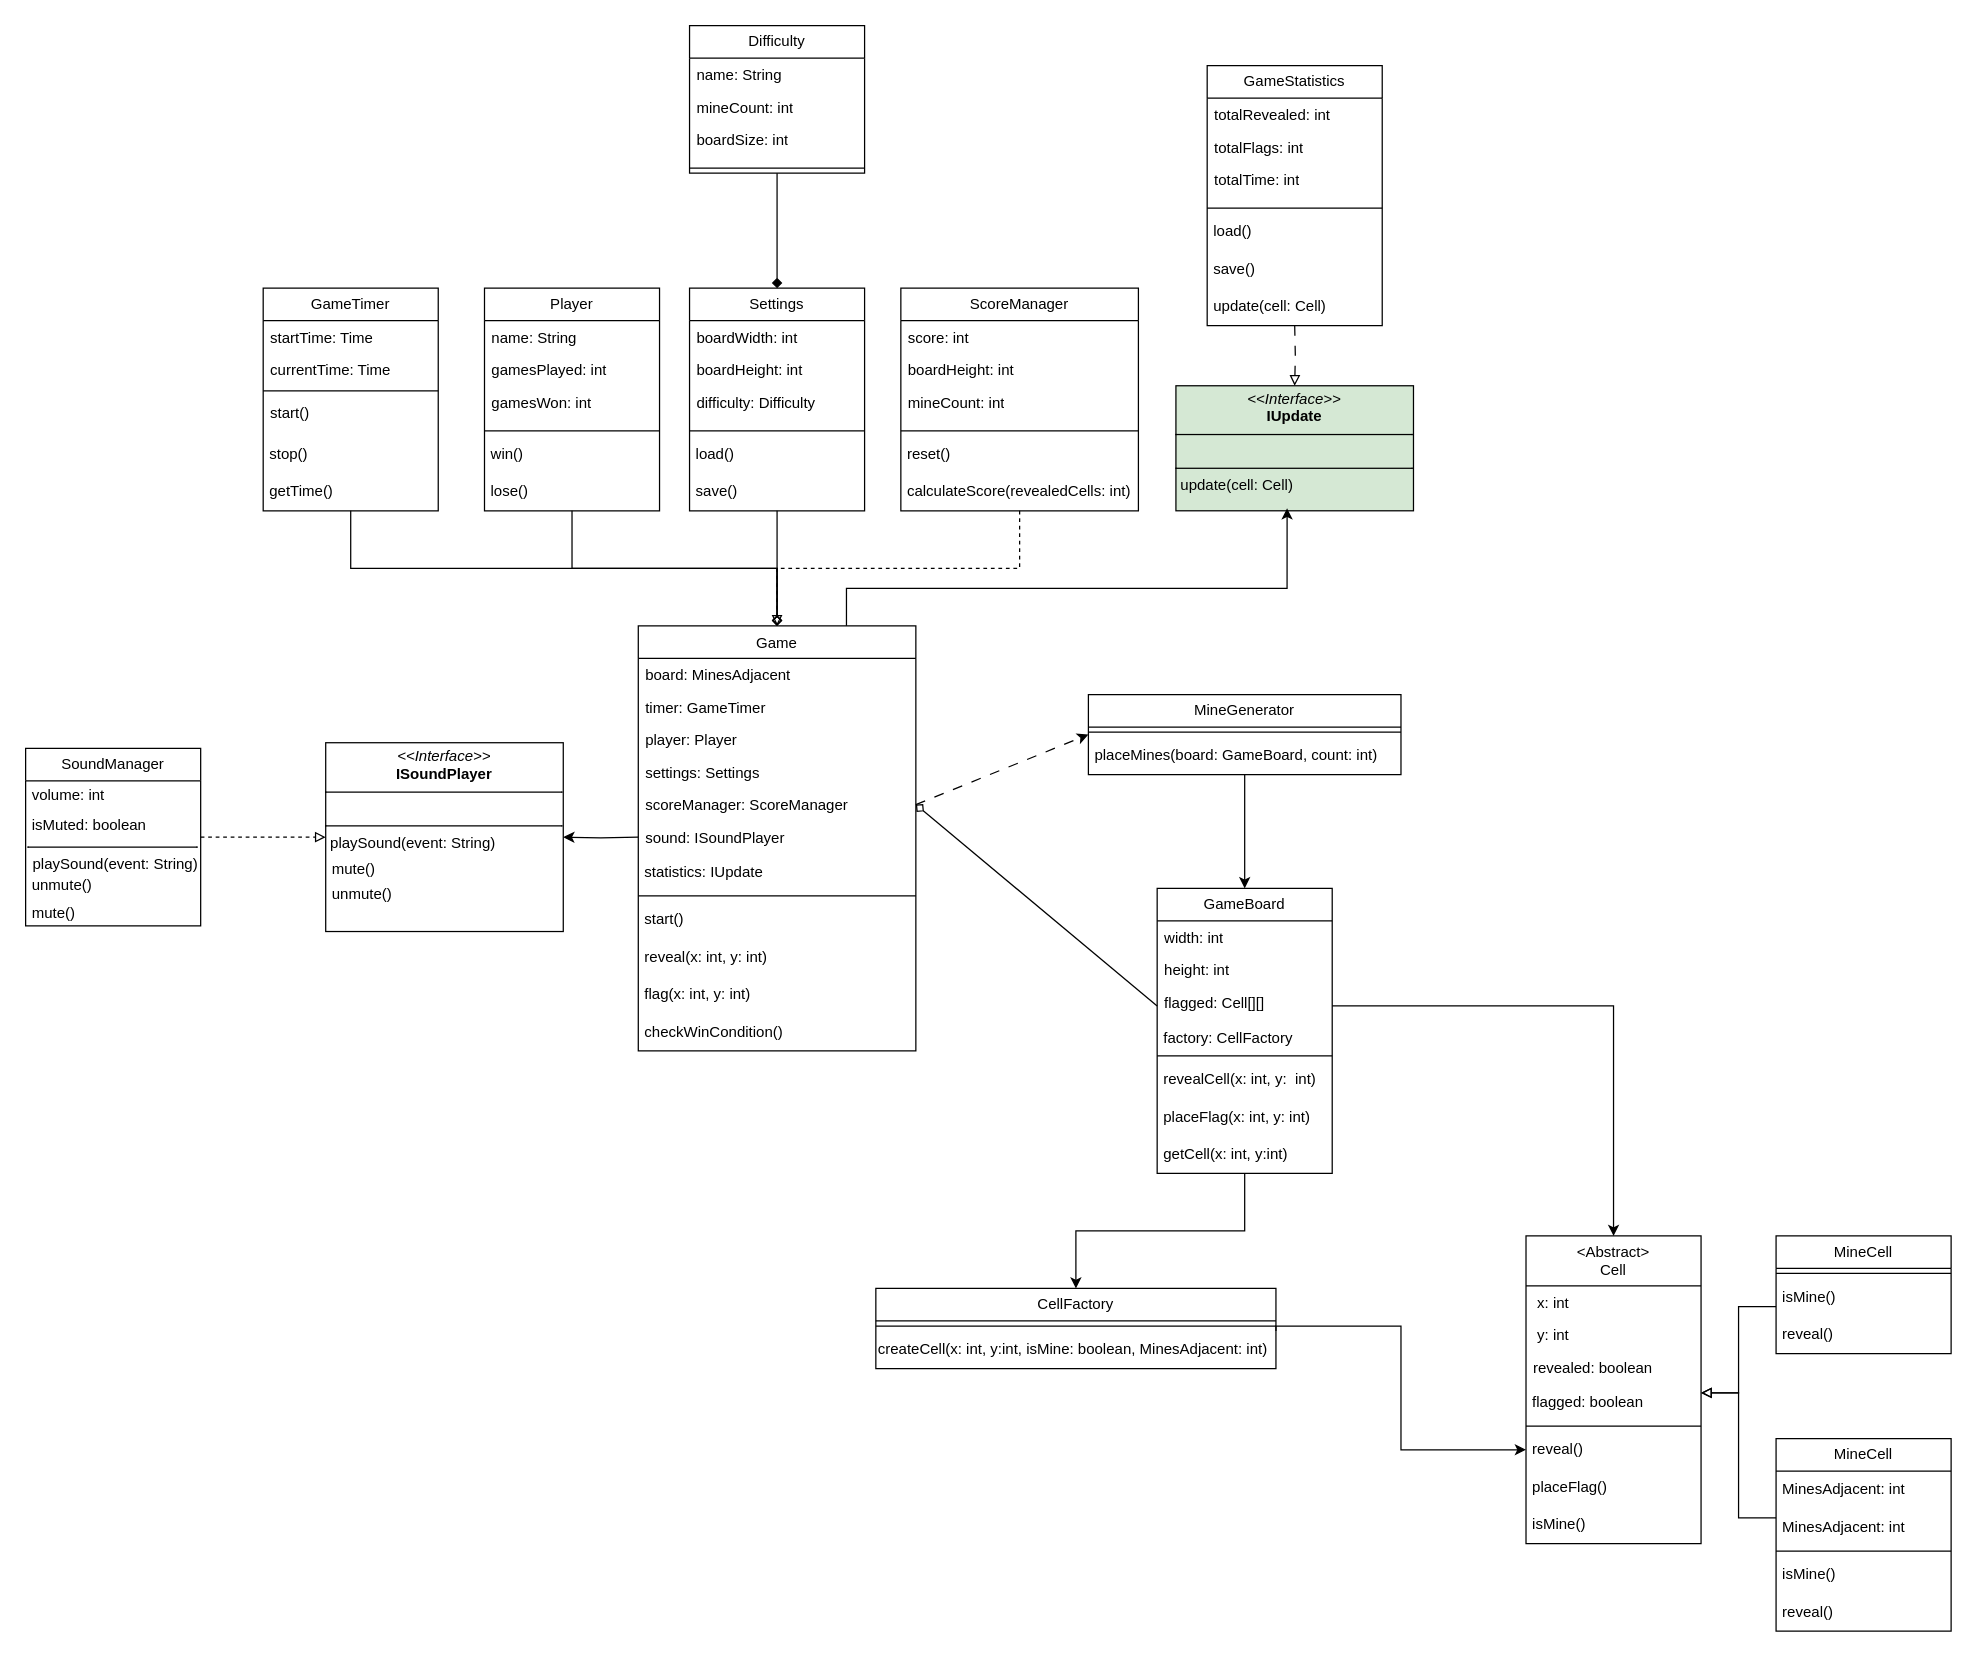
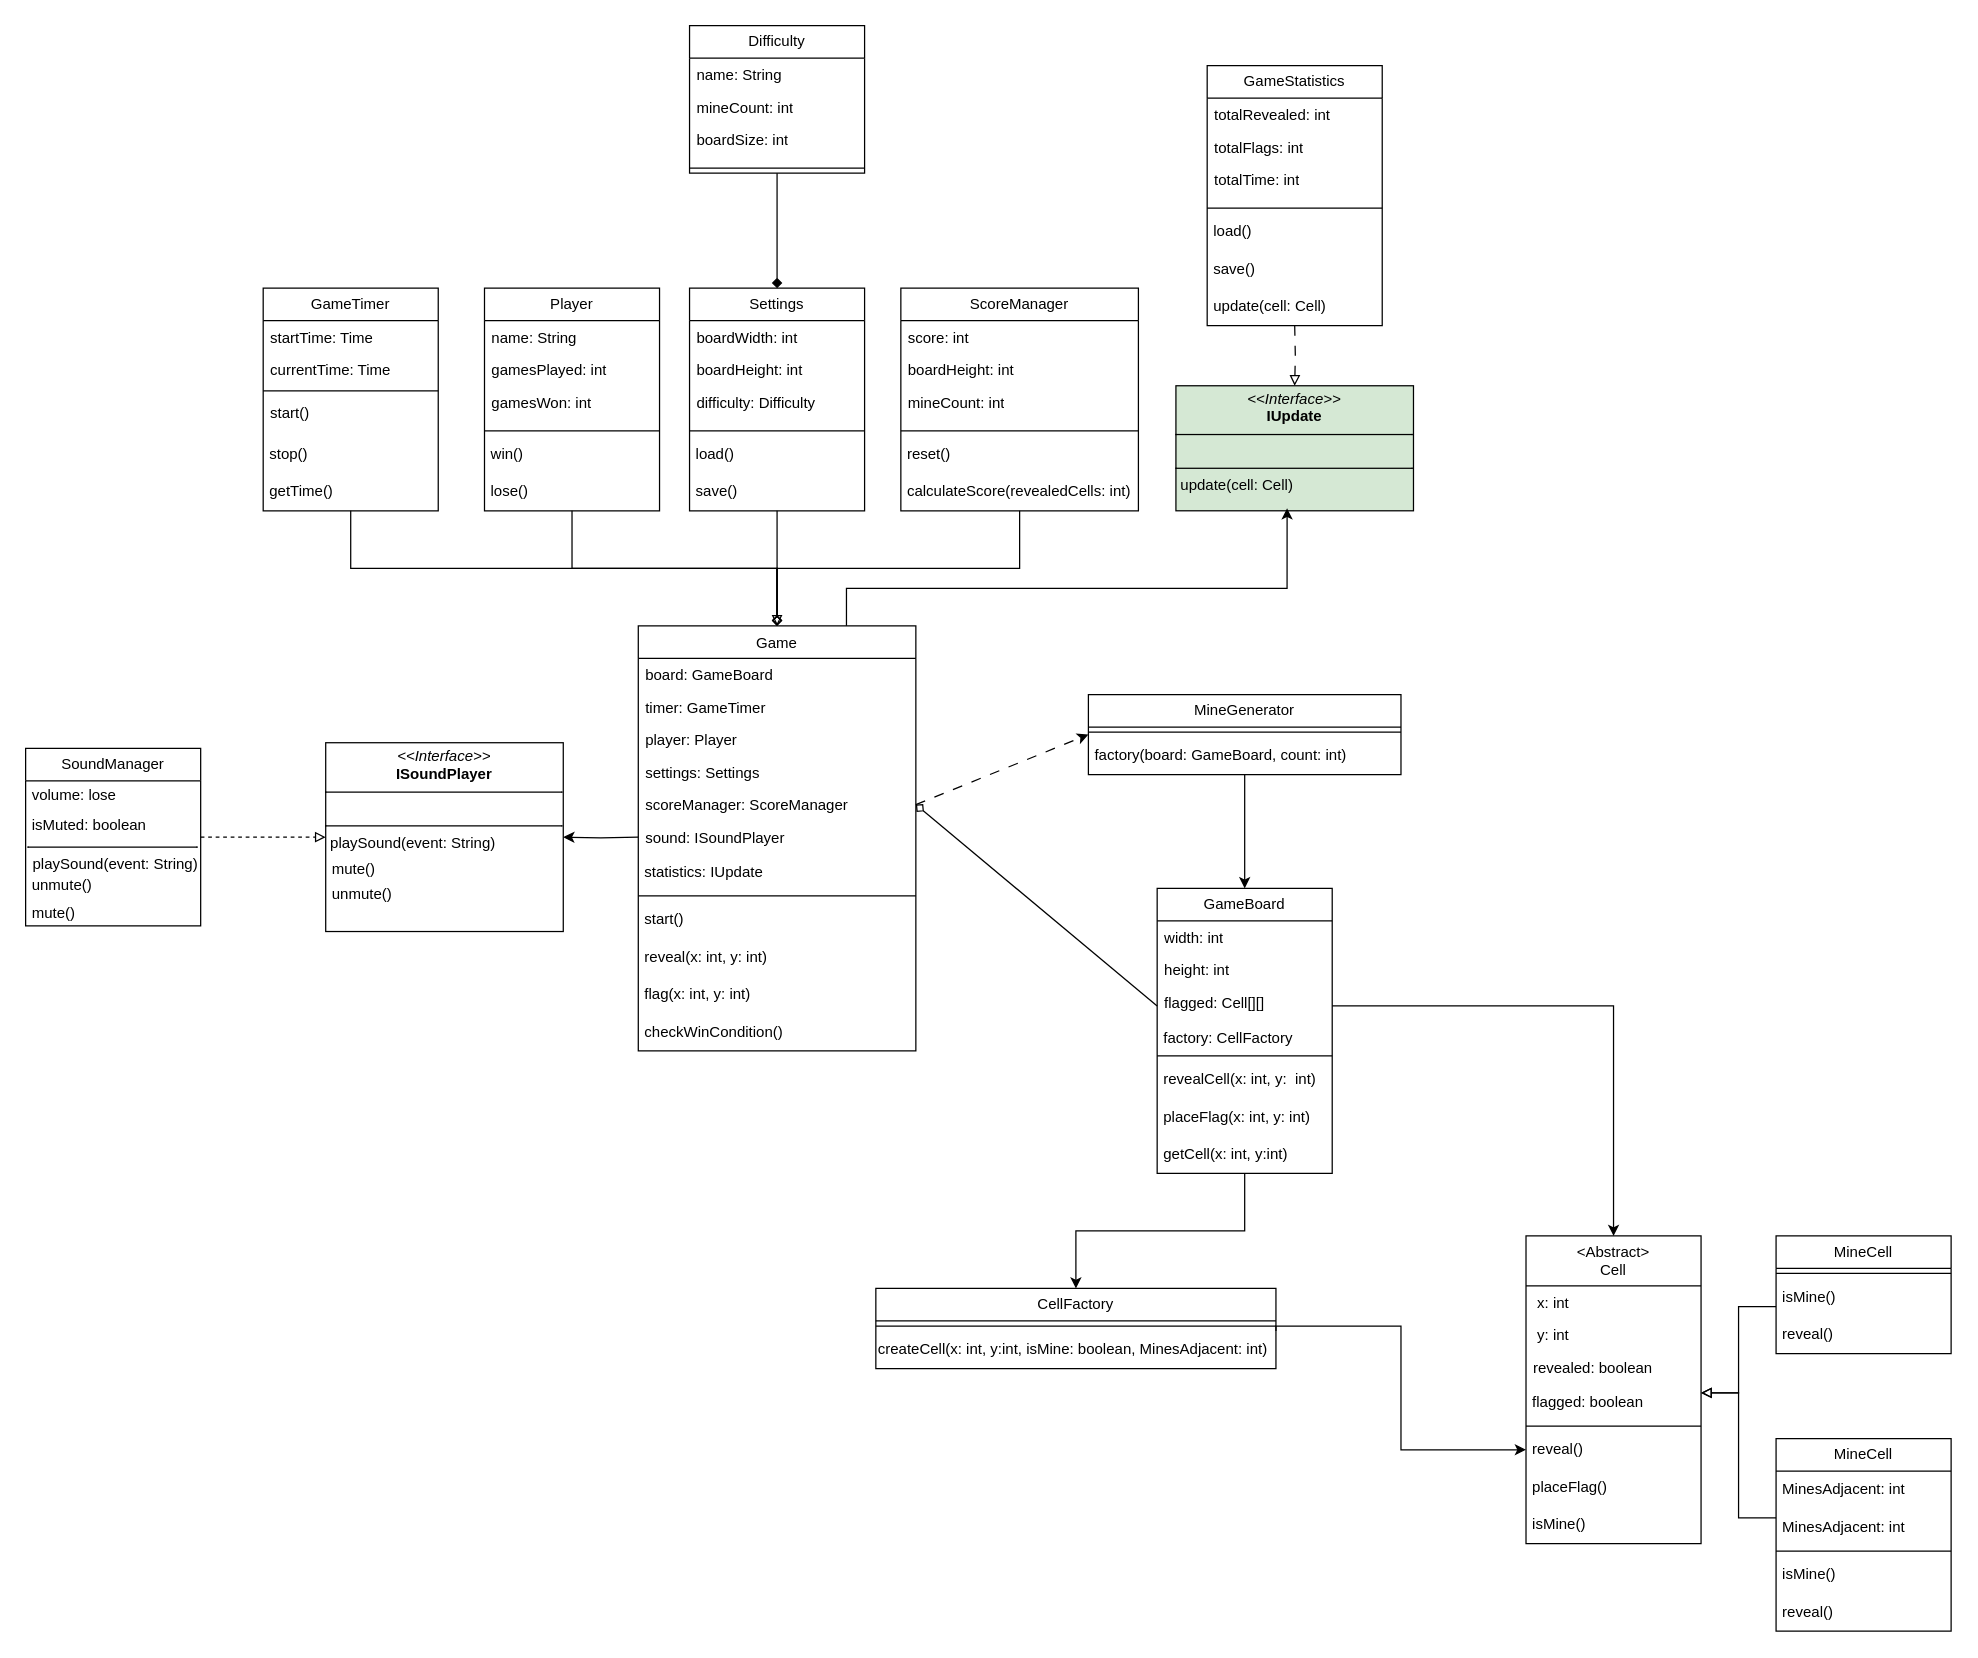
edge "calculateScore(revealedCells: int)" -> "Game": style dashed -> solid
node "board: MinesAdjacent": label "board: MinesAdjacent" -> "board: GameBoard"
node "placeMines(board: GameBoard, count: int)": label "placeMines(board: GameBoard, count: int)" -> "factory(board: GameBoard, count: int)"
node "volume: int": label "volume: int" -> "volume: lose"
